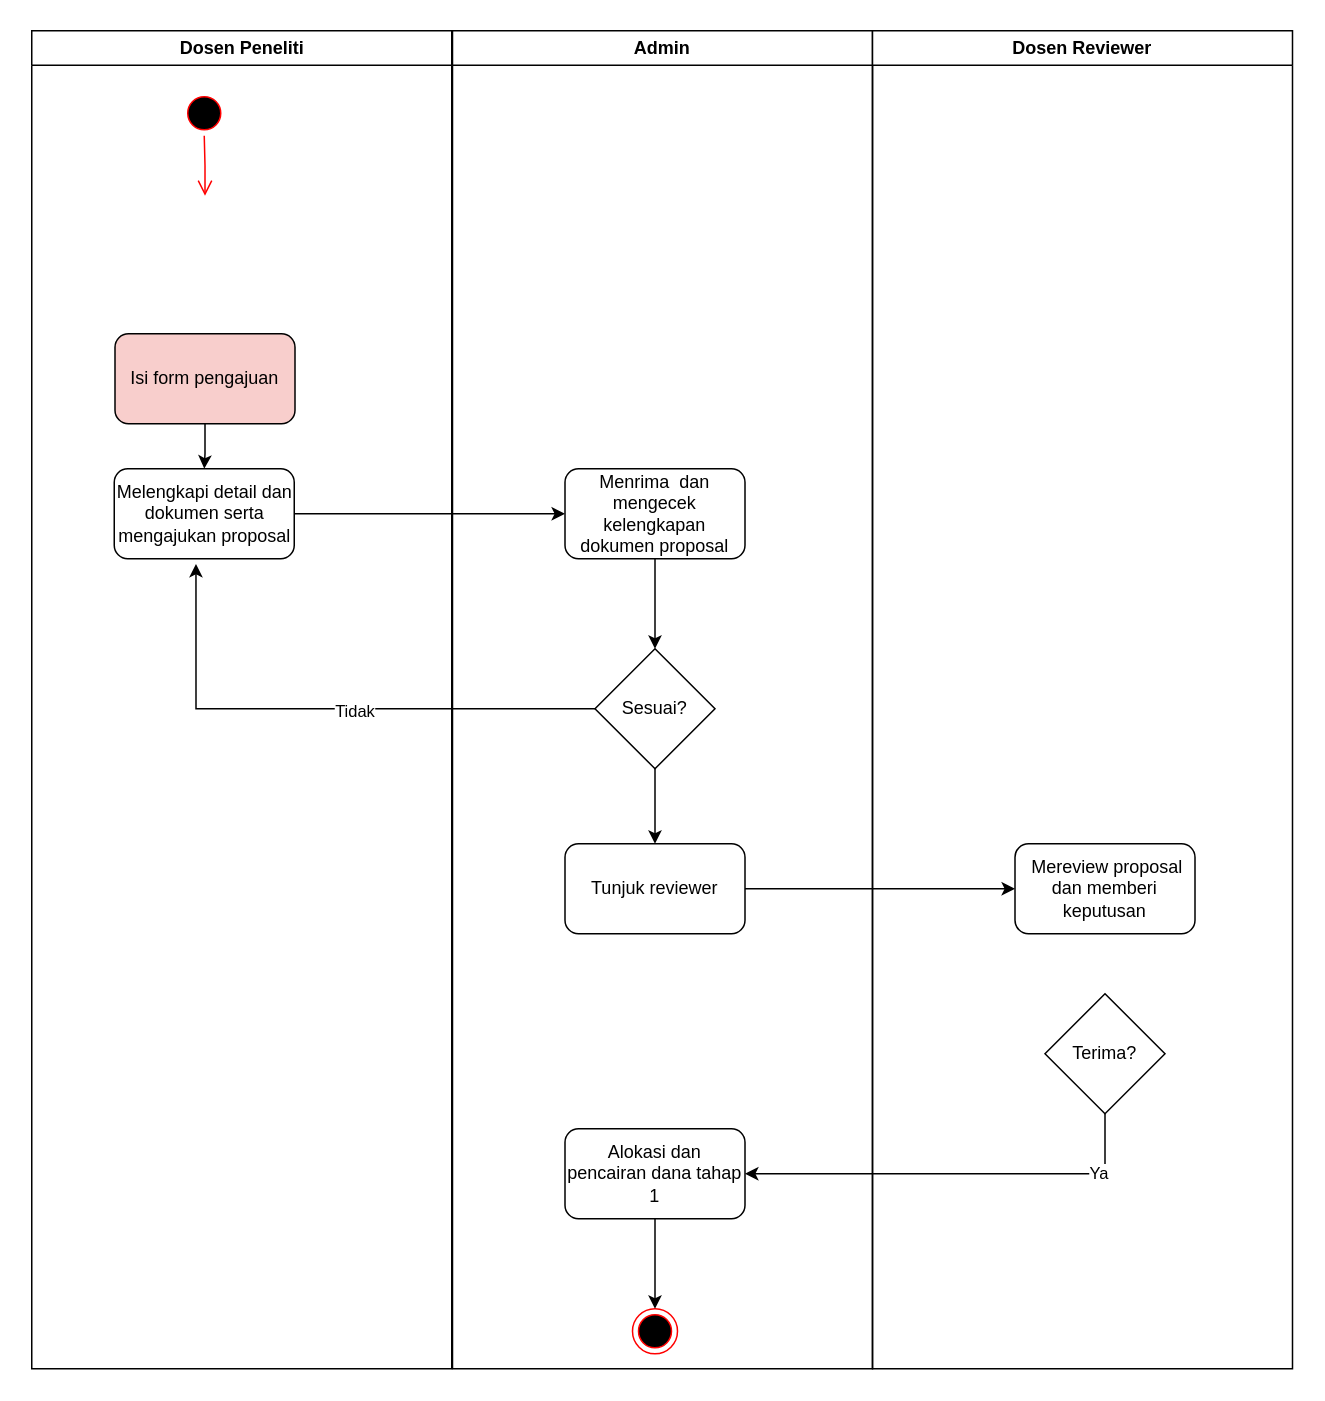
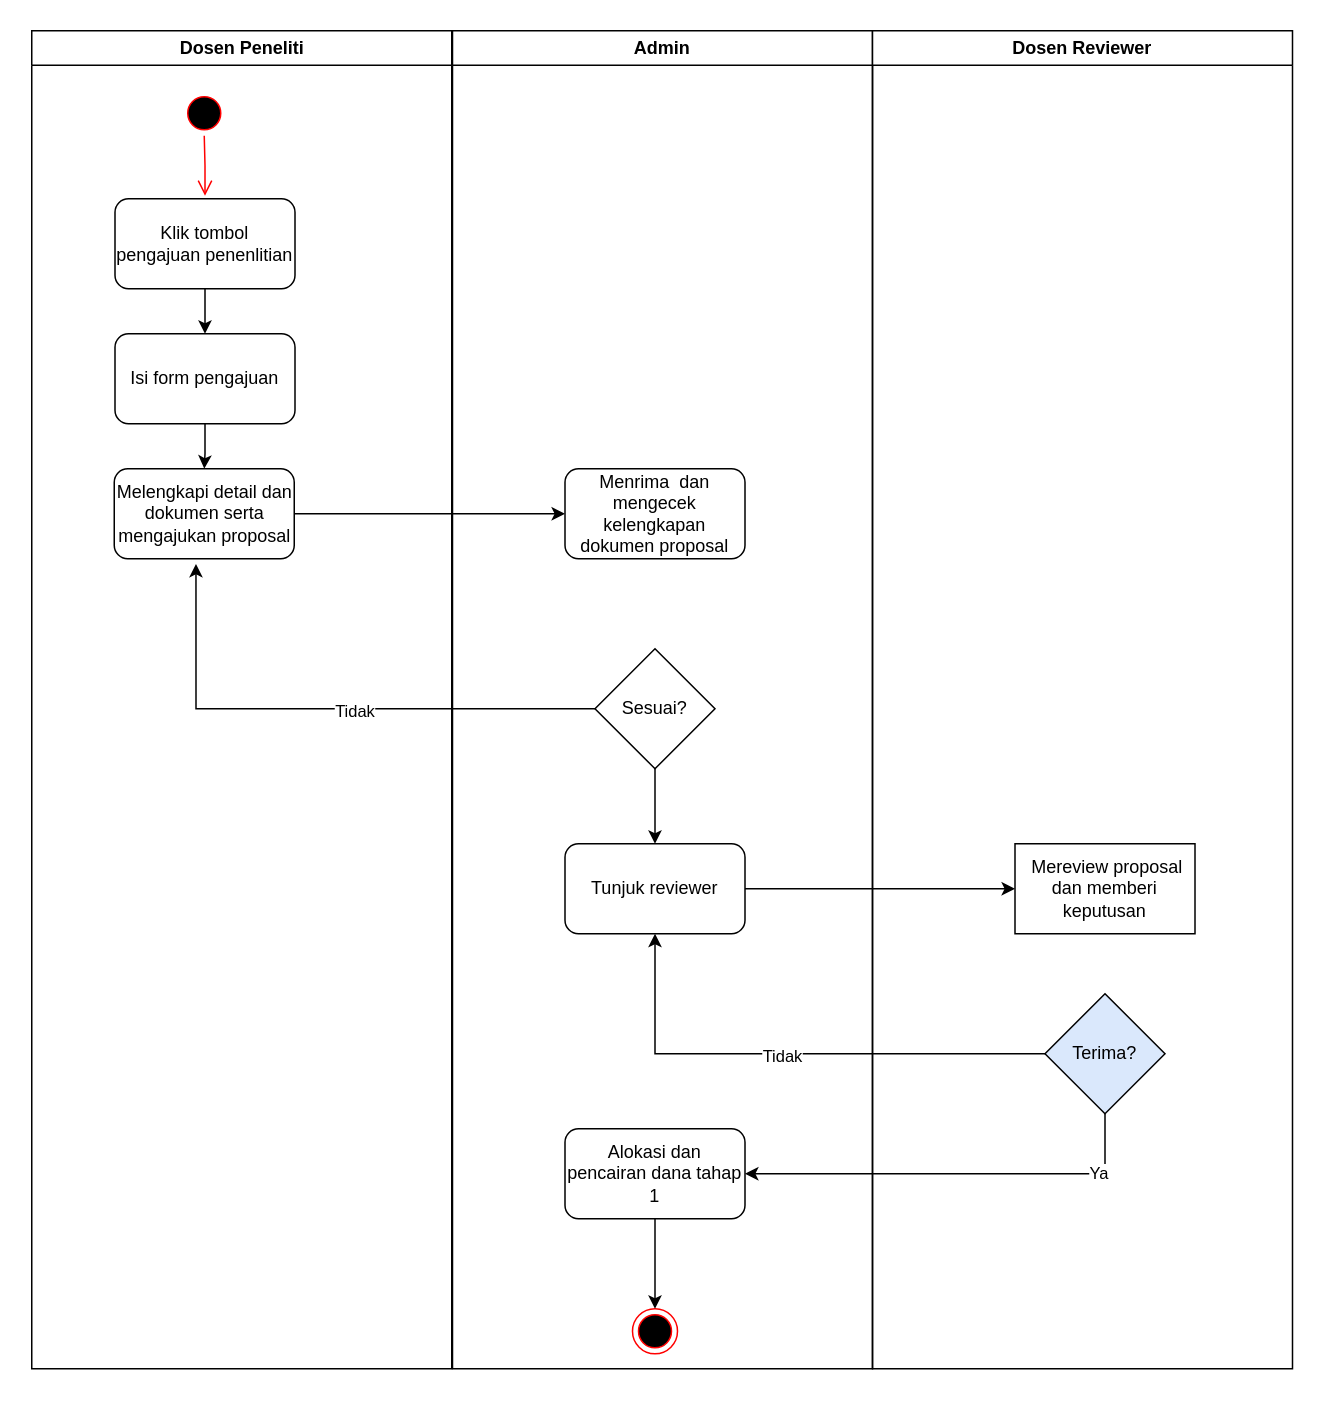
node "Klik tombol pengajuan penenlitian": added
edge "Klik tombol pengajuan penenlitian" -> "Isi form pengajuan": added
node "Isi form pengajuan": fillcolor #f8cecc -> #ffffff
edge "Menrima dan mengecek kelengkapan dokumen proposal" -> "Sesuai?": removed
node "Mereview proposal dan memberi keputusan": shape rounded rectangle -> rectangle
edge "Terima?" -> "Tunjuk reviewer": added, label "Tidak"
node "Terima?": fillcolor #ffffff -> #dae8fc
